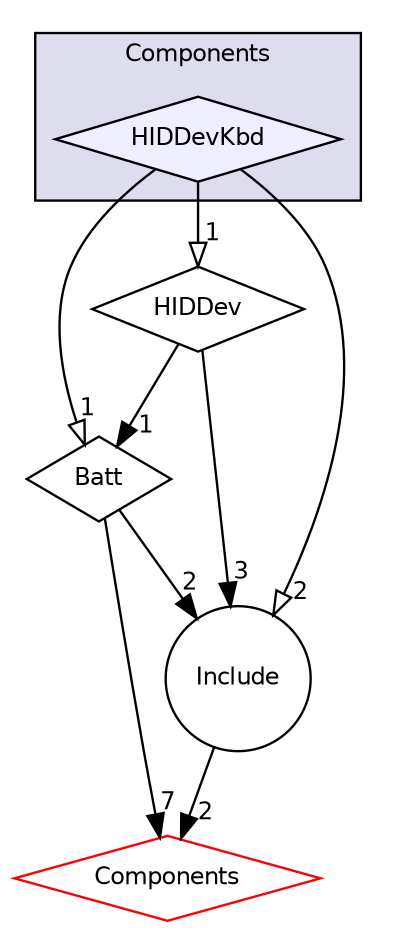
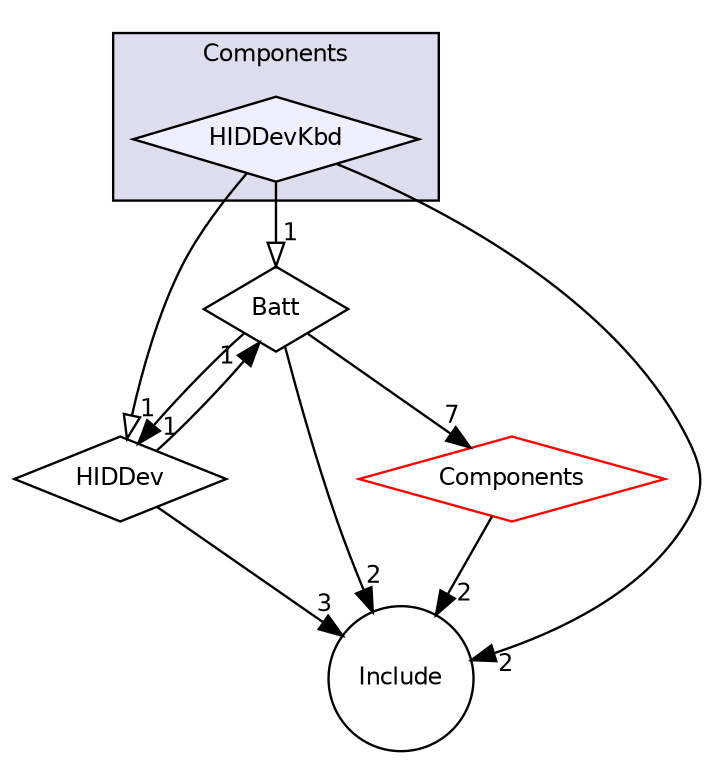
edge "HIDDevKbd" -> "Include": arrowhead onormal -> normal
edge "Batt" -> "HIDDev": added
edge "Include" -> "Components": reversed
